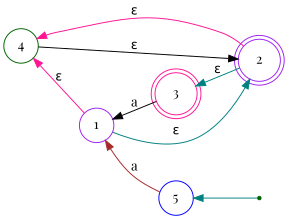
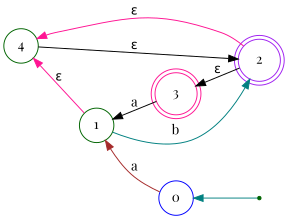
edge "2" -> "3": color teal -> black
node "1": color purple -> darkgreen
edge "1" -> "2": label "ε" -> "b"
node "5": label "5" -> "0"
